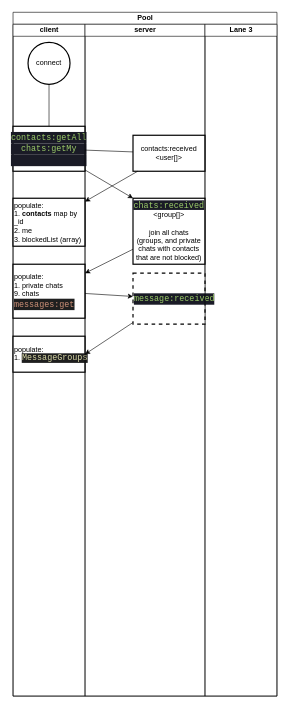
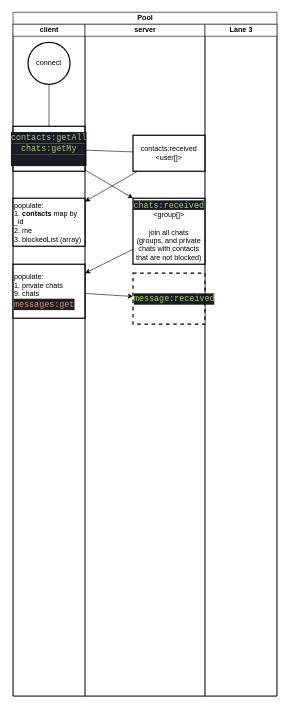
edge "message:received" -> "populate: 1. MessageGroups": removed
node "populate: 1. MessageGroups": removed
